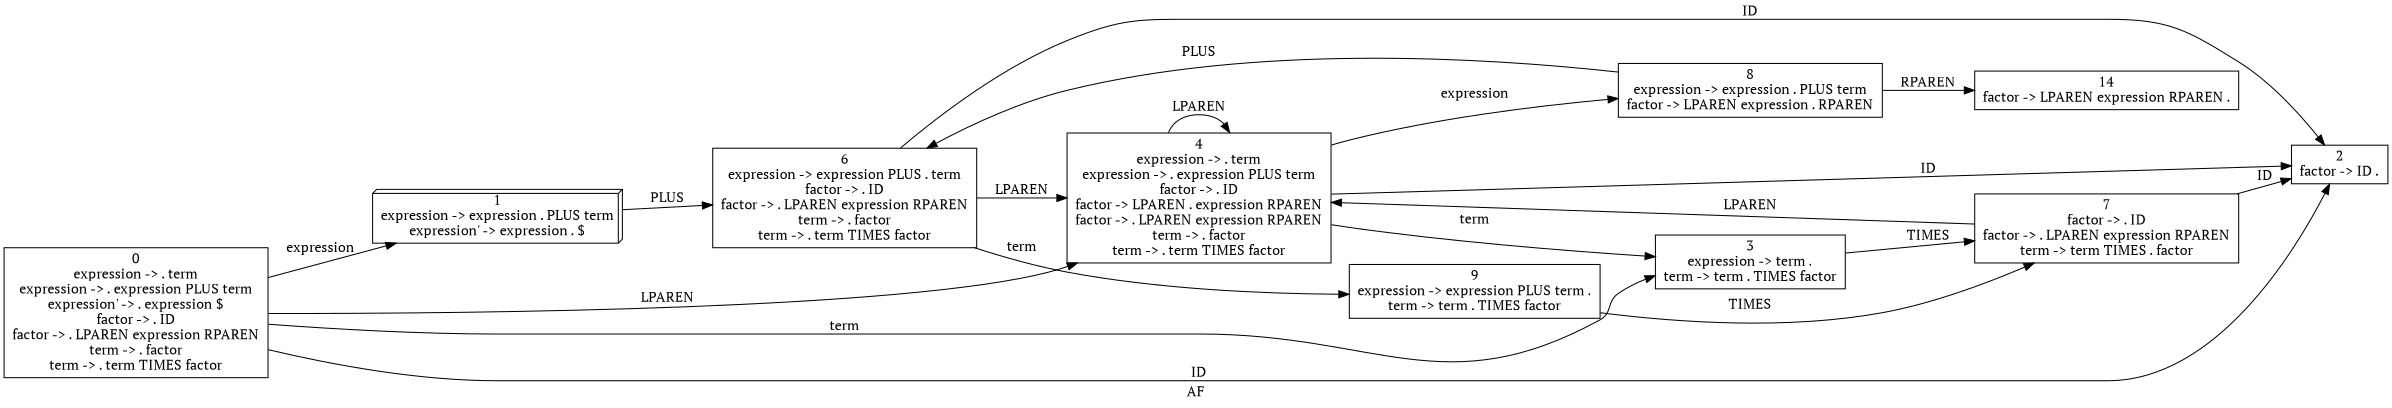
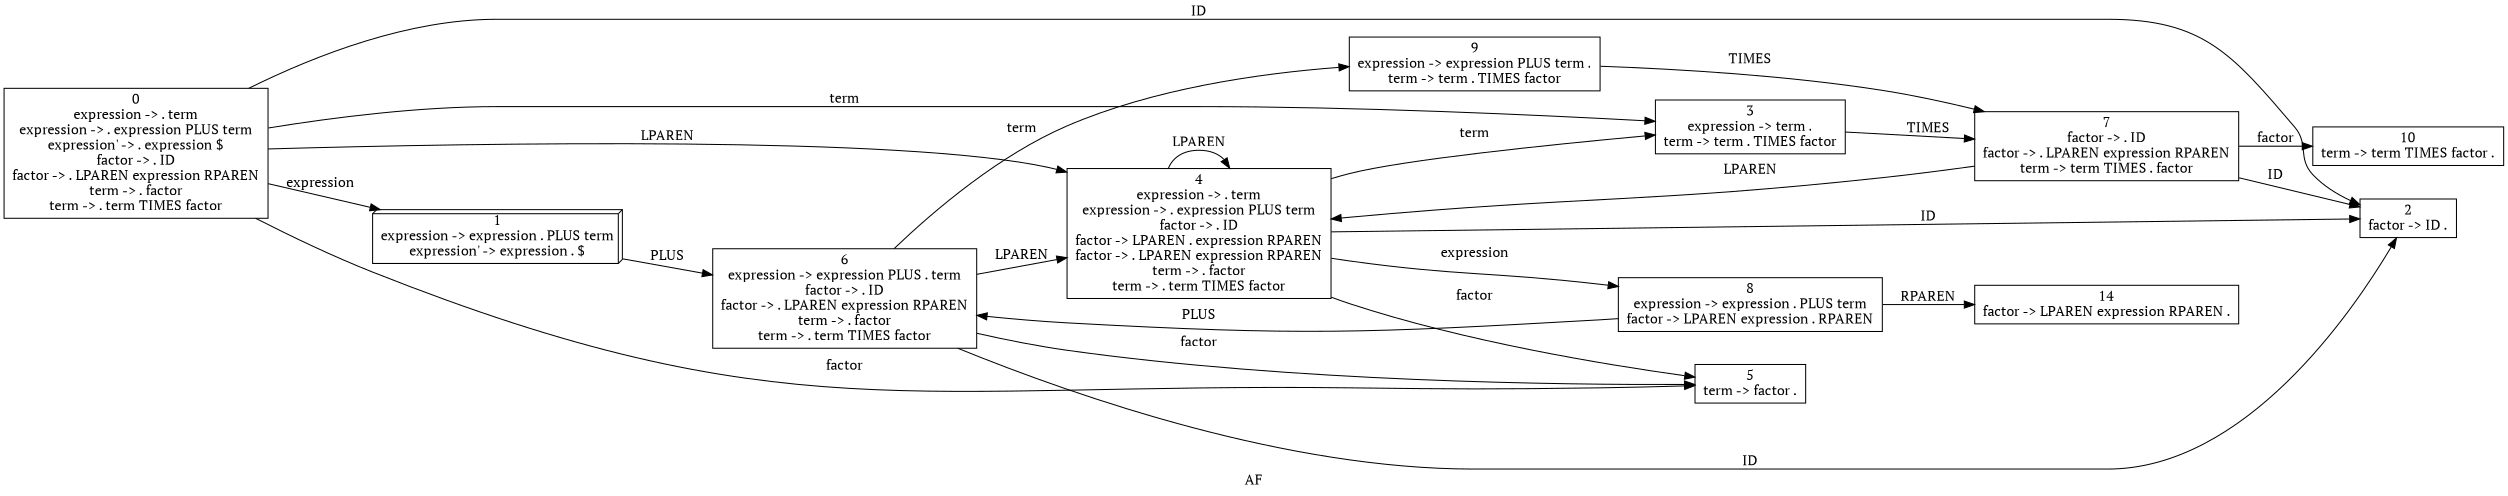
node "10 term -> term TIMES factor .": added
node "5 term -> factor .": added
